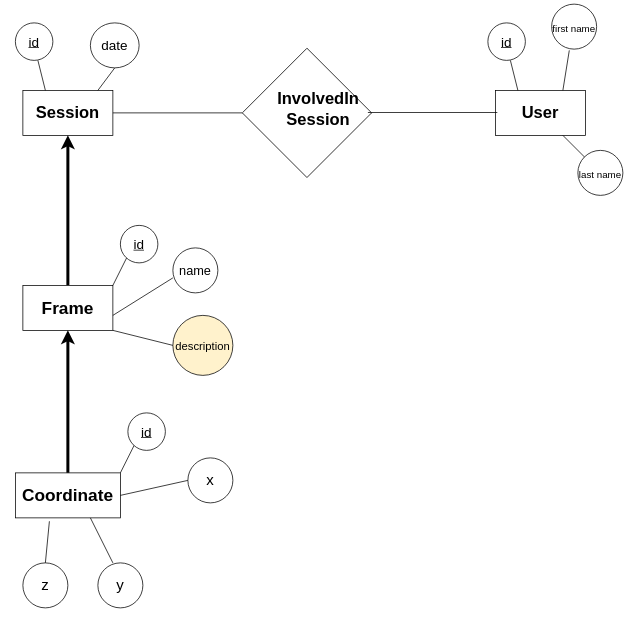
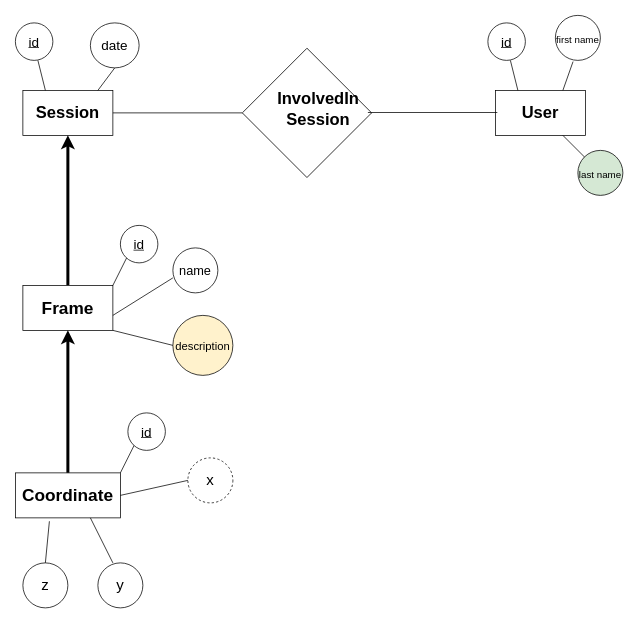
node "first name": moved (574, 27) -> (578, 38)
node "last name": fillcolor #ffffff -> #d5e8d4
node "x": style solid -> dashed
